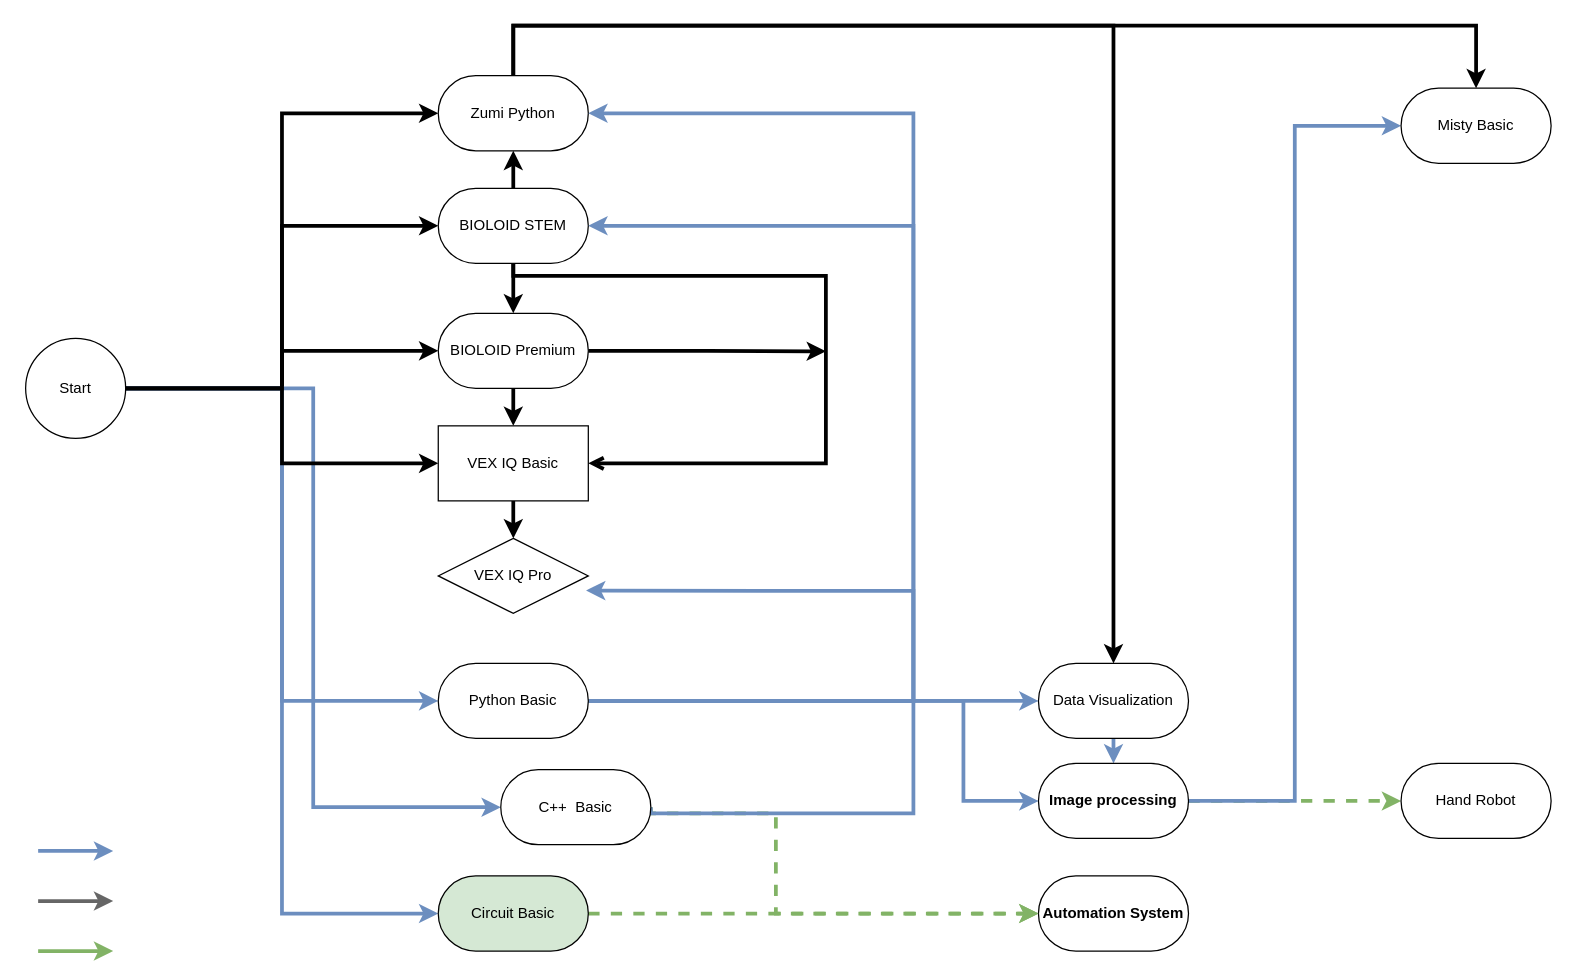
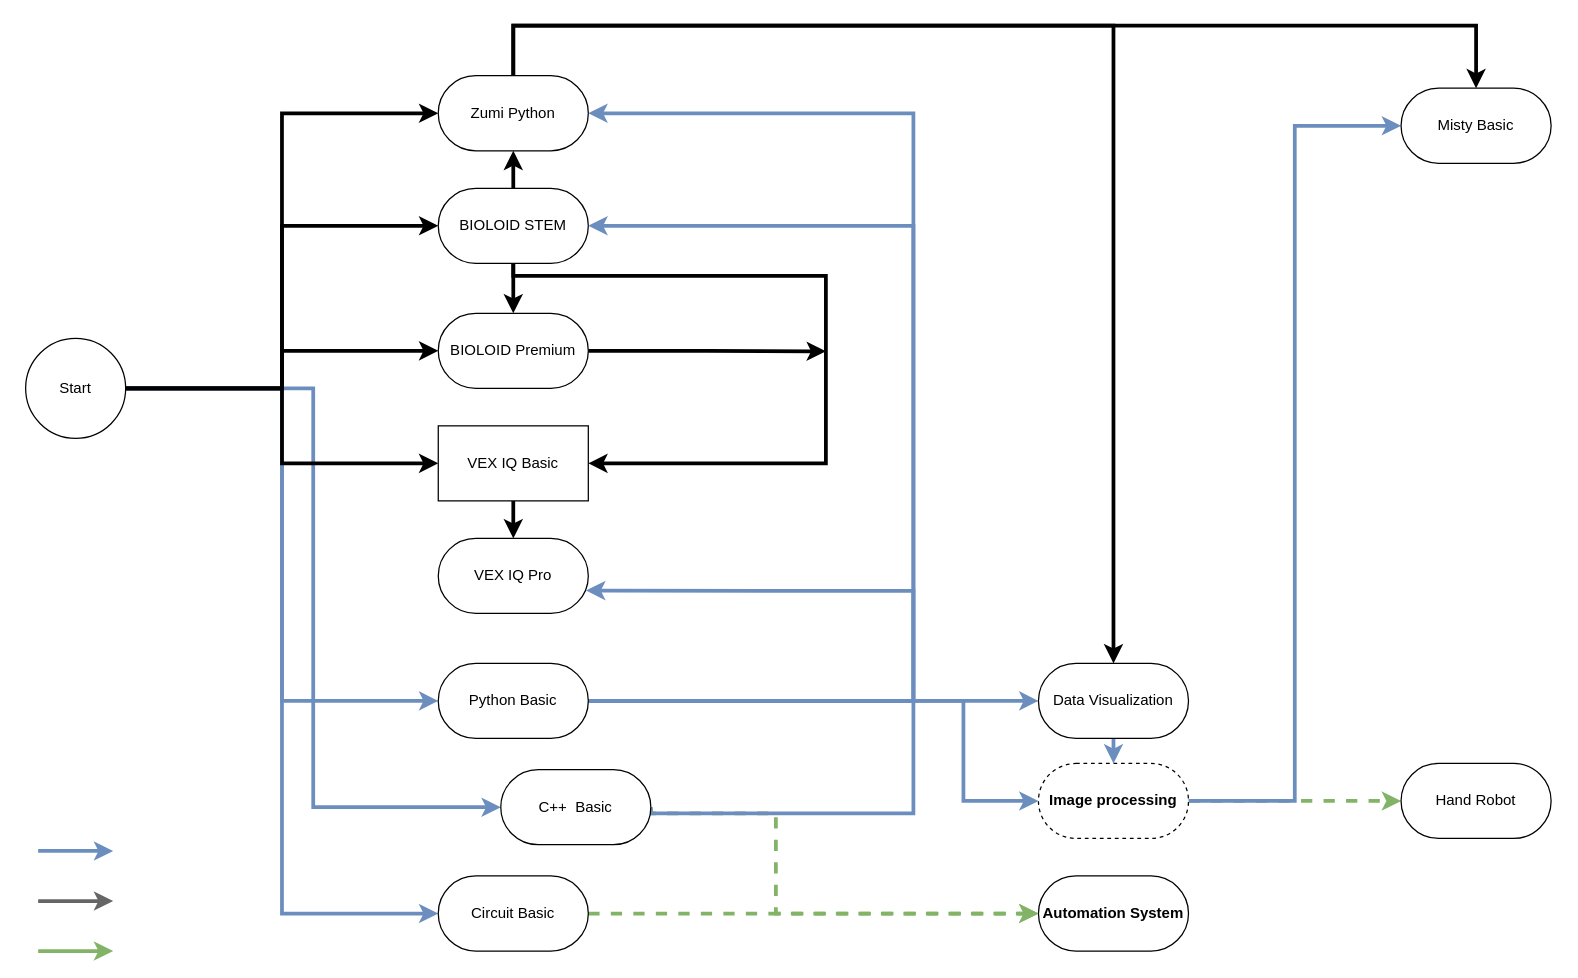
edge "BIOLOID Premium" -> "VEX IQ Basic": removed
edge "BIOLOID STEM" -> "VEX IQ Basic": arrowhead open -> classic
node "VEX IQ Pro": shape diamond -> rounded rectangle
node "Image processing": style solid -> dashed
node "Circuit Basic": fillcolor #d5e8d4 -> #ffffff
